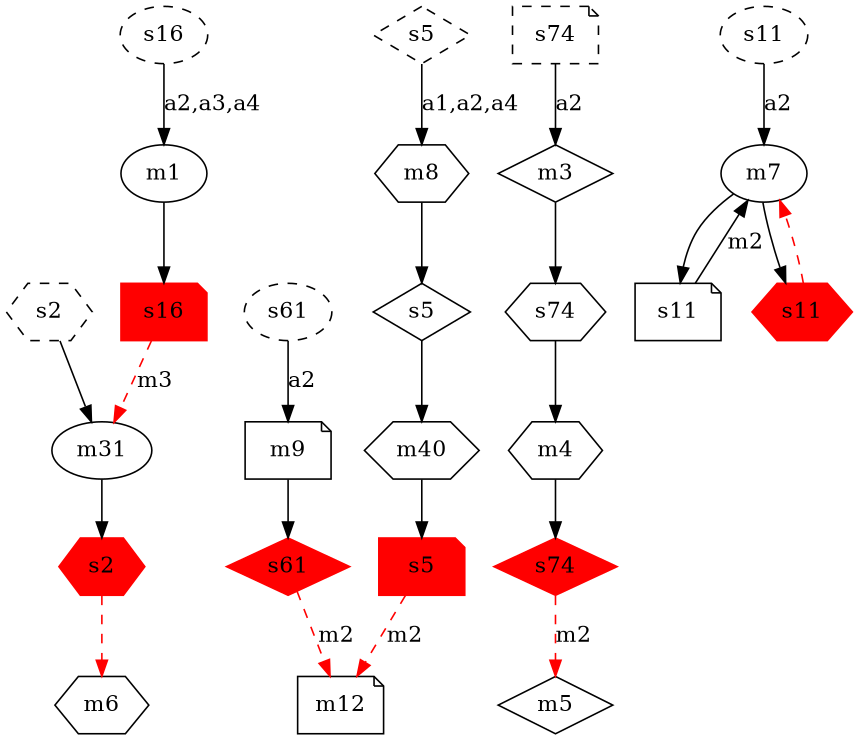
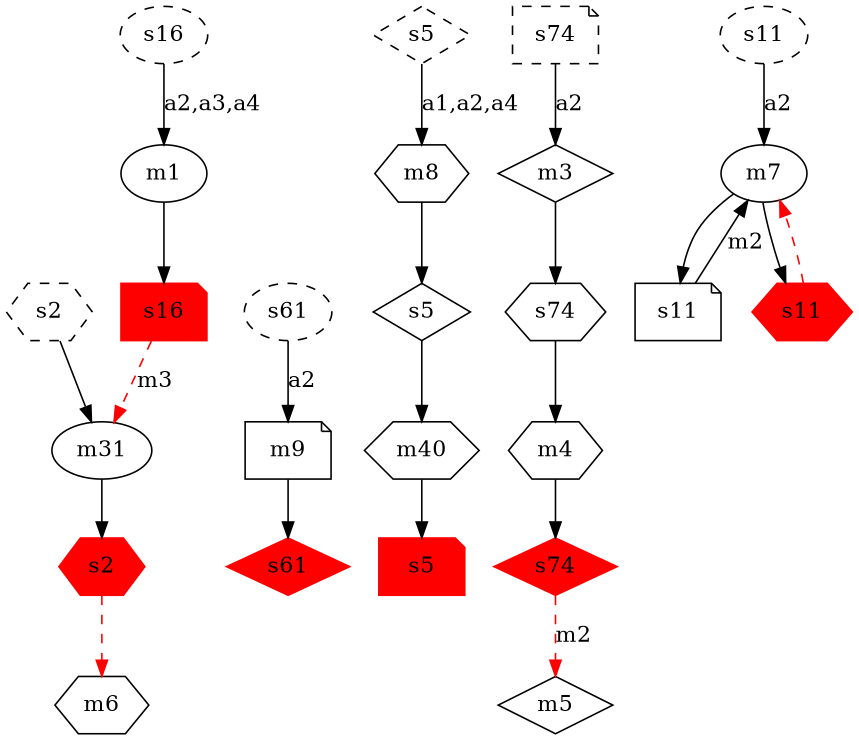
node "m12": removed
